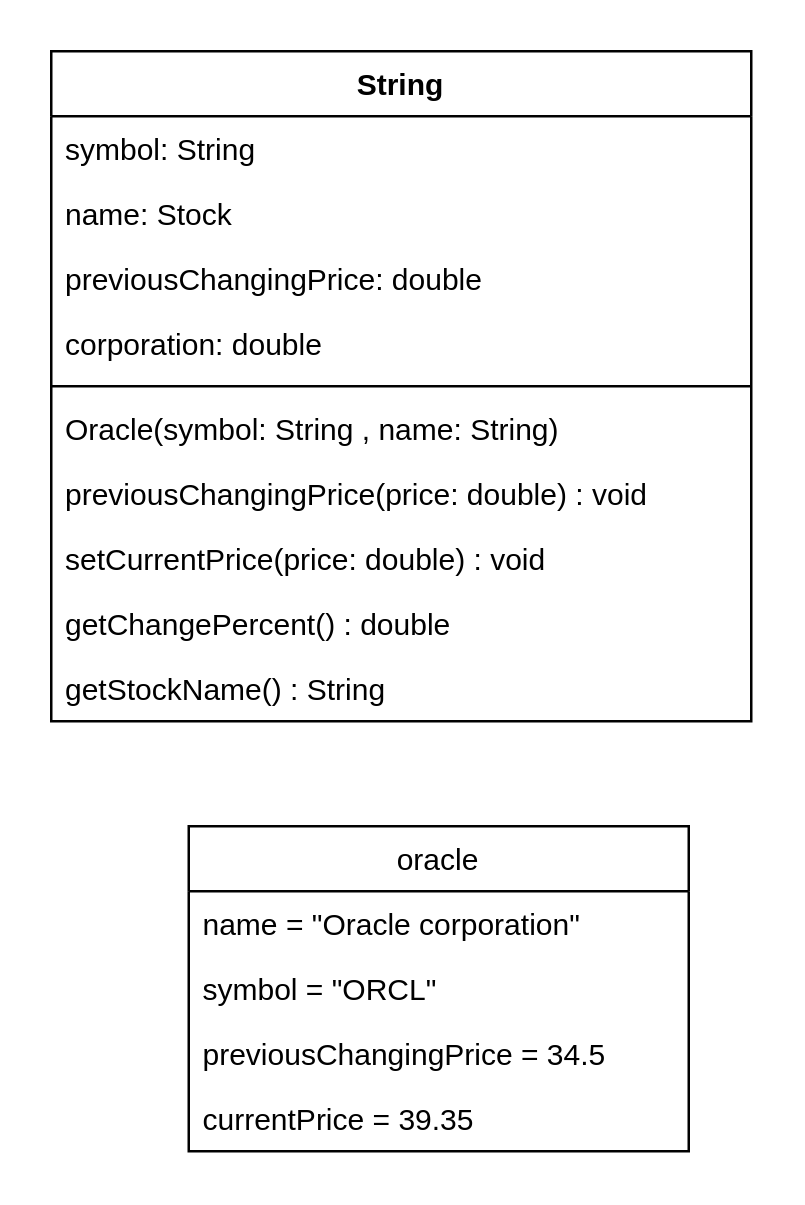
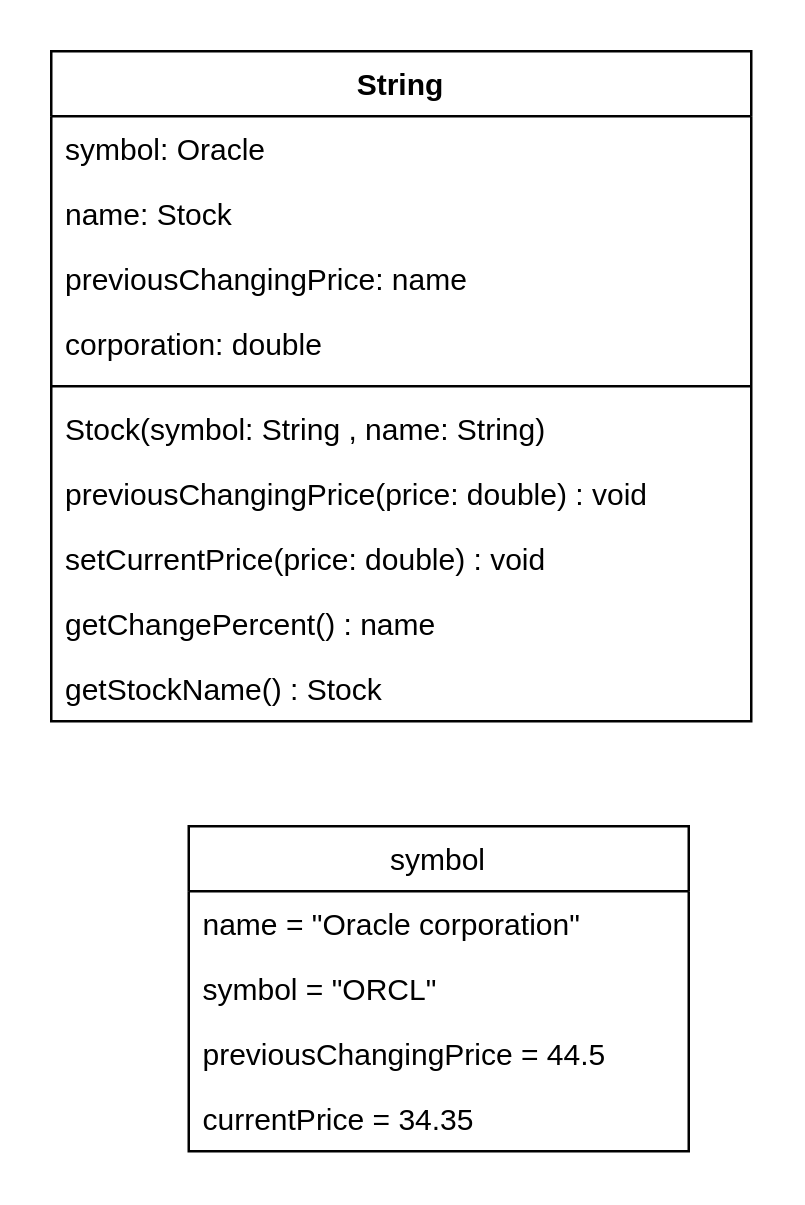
node "symbol: String": label "symbol: String" -> "symbol: Oracle"
node "previousChangingPrice: double": label "previousChangingPrice: double" -> "previousChangingPrice: name"
node "Oracle(symbol: String , name: String)": label "Oracle(symbol: String , name: String)" -> "Stock(symbol: String , name: String)"
node "getChangePercent() : double": label "getChangePercent() : double" -> "getChangePercent() : name"
node "getStockName() : String": label "getStockName() : String" -> "getStockName() : Stock"
node "oracle": label "oracle" -> "symbol"
node "previousChangingPrice = 34.5": label "previousChangingPrice = 34.5" -> "previousChangingPrice = 44.5"
node "currentPrice = 39.35": label "currentPrice = 39.35" -> "currentPrice = 34.35"
